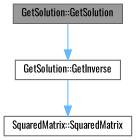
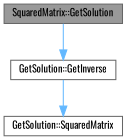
node "GetSolution::GetSolution": label "GetSolution::GetSolution" -> "SquaredMatrix::GetSolution"
node "SquaredMatrix::SquaredMatrix": label "SquaredMatrix::SquaredMatrix" -> "GetSolution::SquaredMatrix"
